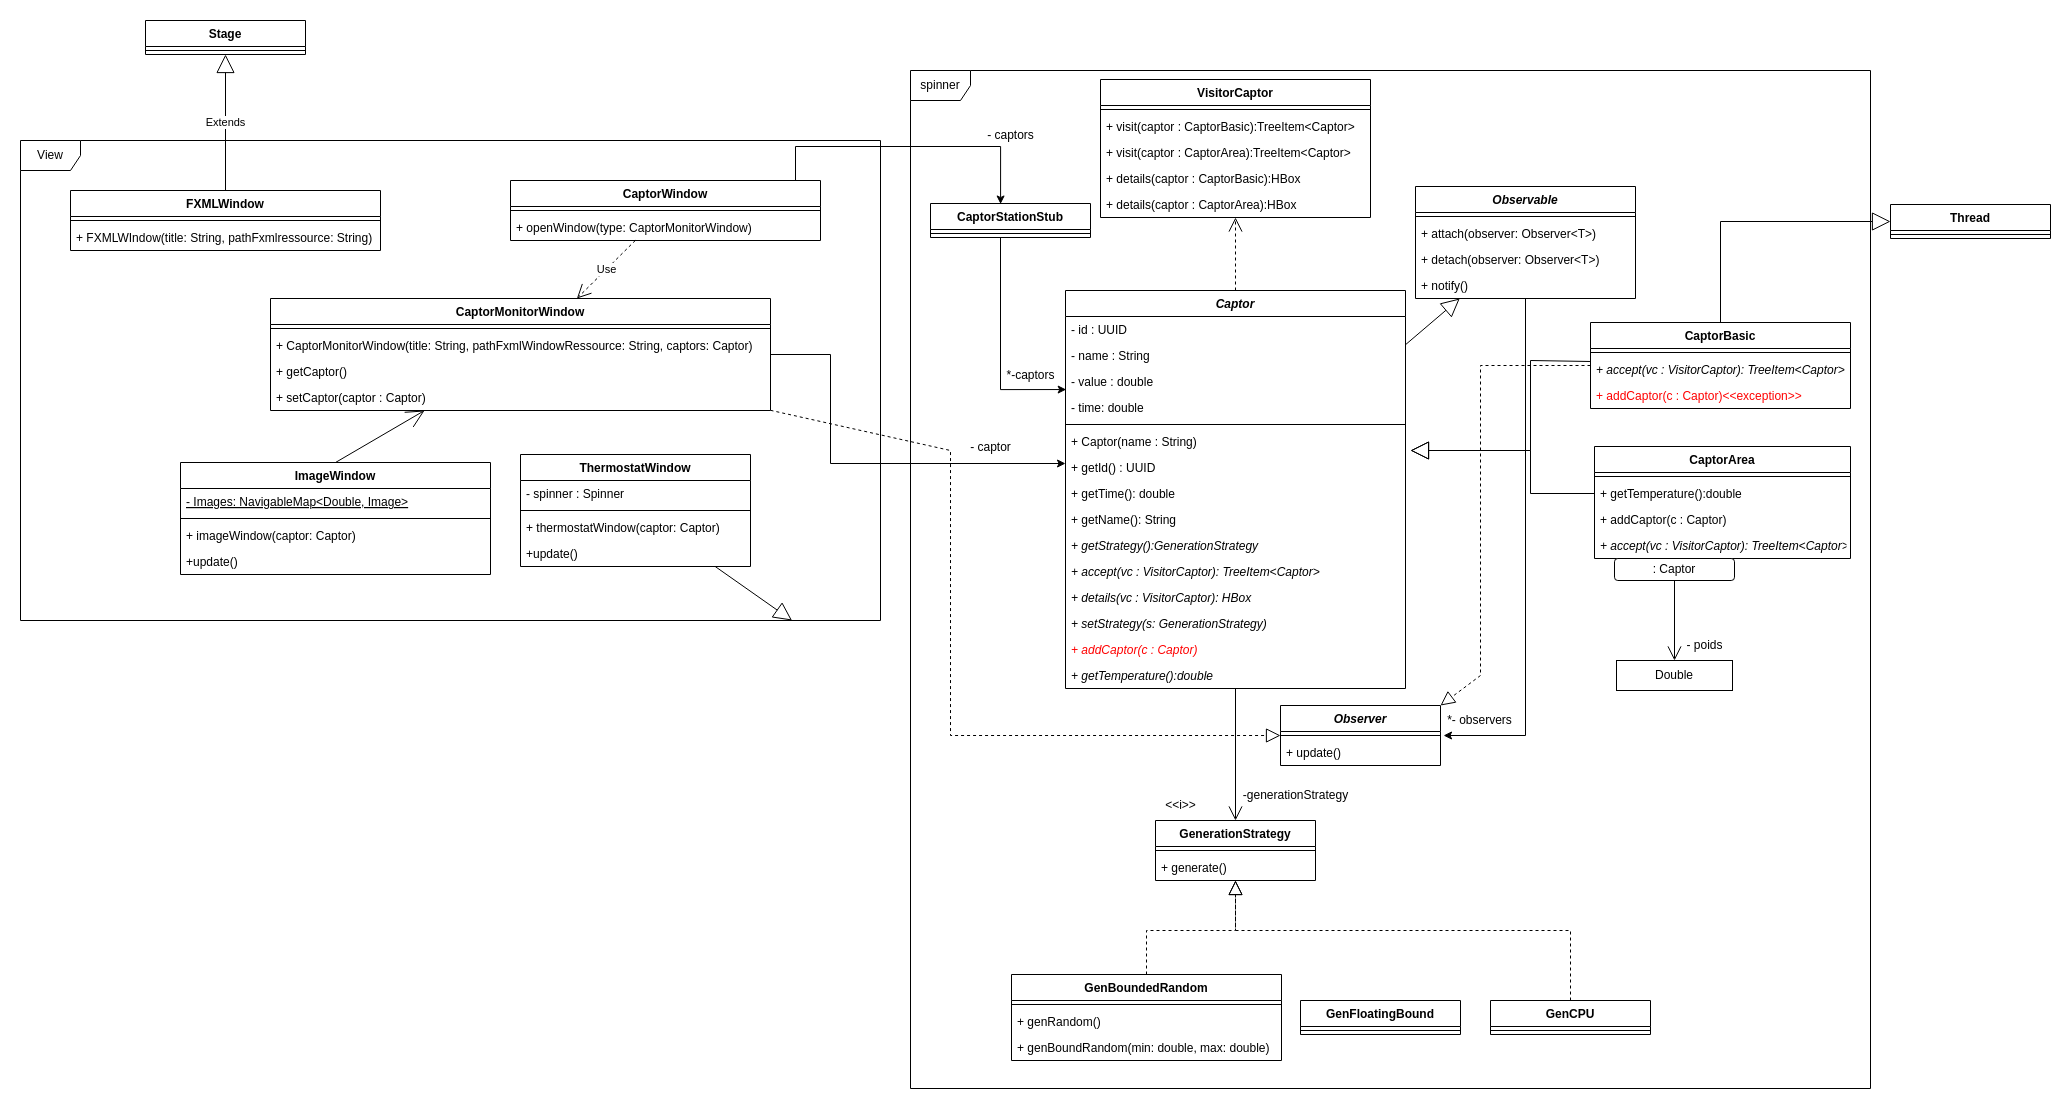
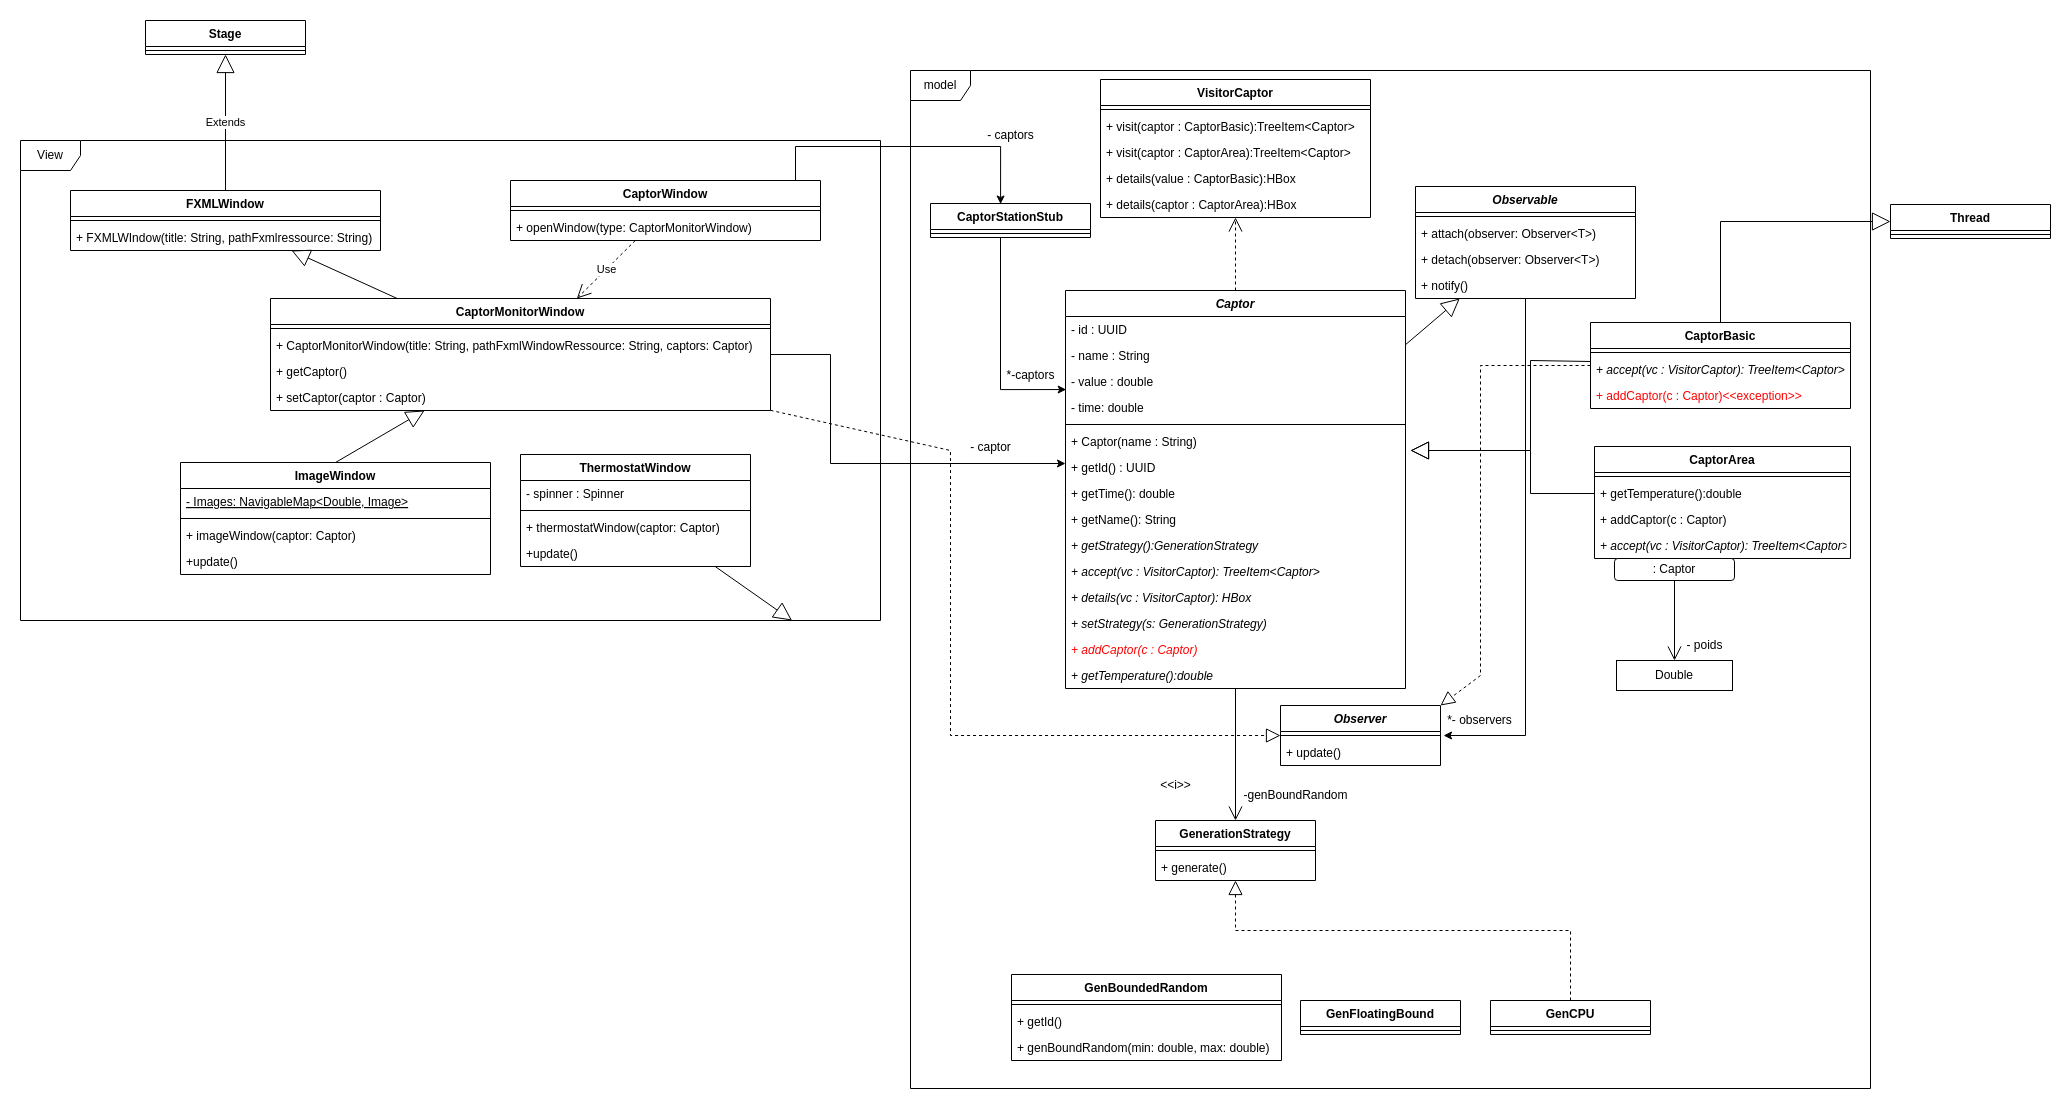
node "spinner": label "spinner" -> "model"
node "+ details(captor : CaptorBasic):HBox": label "+ details(captor : CaptorBasic):HBox" -> "+ details(value : CaptorBasic):HBox"
edge "CaptorMonitorWindow" -> "FXMLWindow": added
edge "ImageWindow" -> "CaptorMonitorWindow": arrowhead open -> block
node "-generationStrategy": label "-generationStrategy" -> "-genBoundRandom"
node "<<i>>": moved (1181, 806) -> (1176, 786)
edge "GenBoundedRandom" -> "GenerationStrategy": removed
node "+ genRandom()": label "+ genRandom()" -> "+ getId()"
